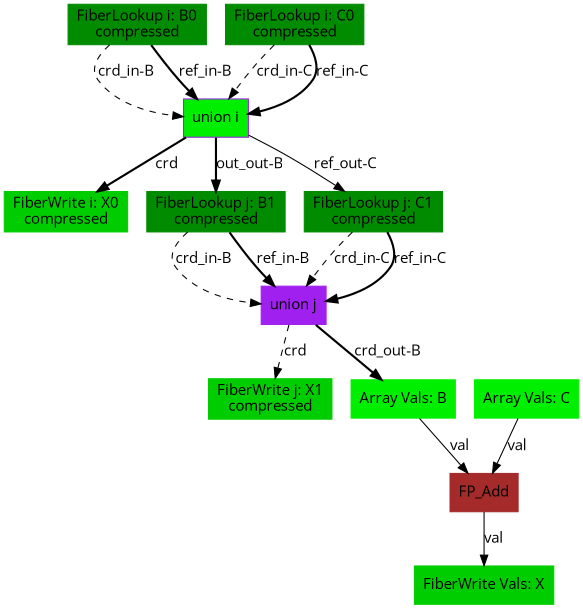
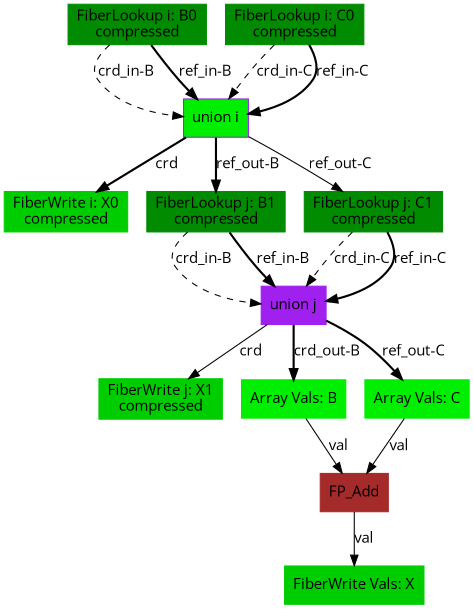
edge "union i" -> "FiberLookup j: B1 compressed": label "out_out-B" -> "ref_out-B"
edge "union j" -> "Array Vals: C": added, label "ref_out-C"
edge "union j" -> "FiberWrite j: X1 compressed": style dashed -> solid
